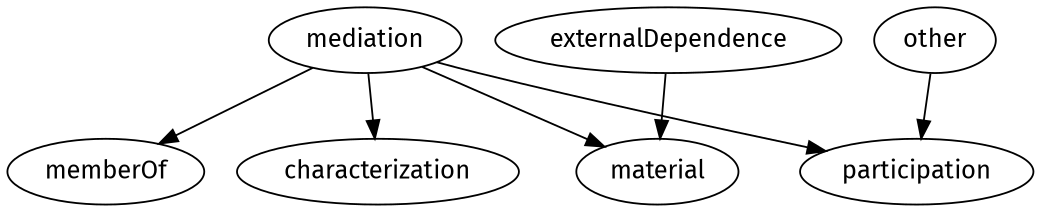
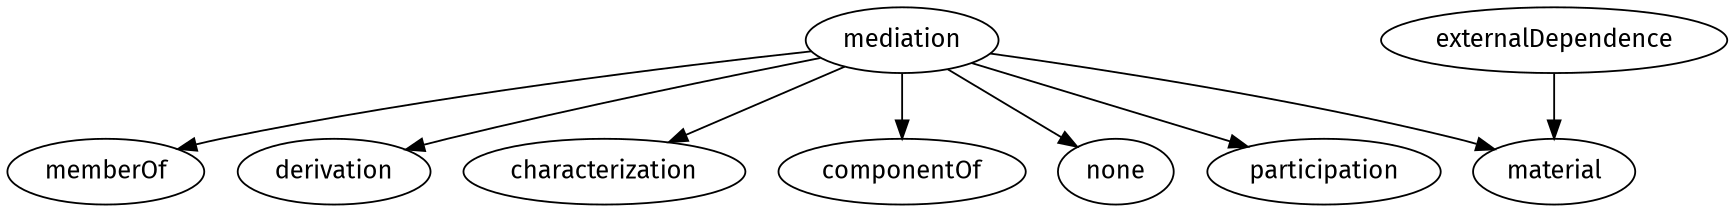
node "other": removed
node "derivation": added
node "componentOf": added
node "none": added
